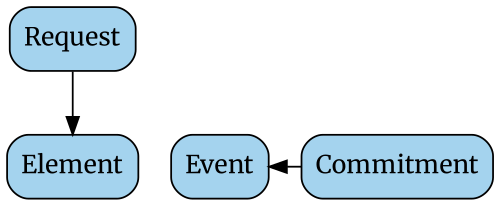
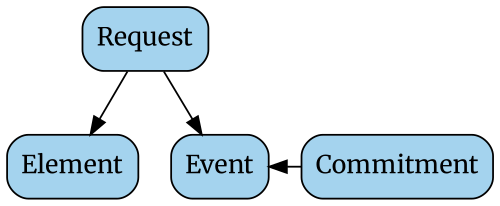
edge "Request" -> "Event": added
